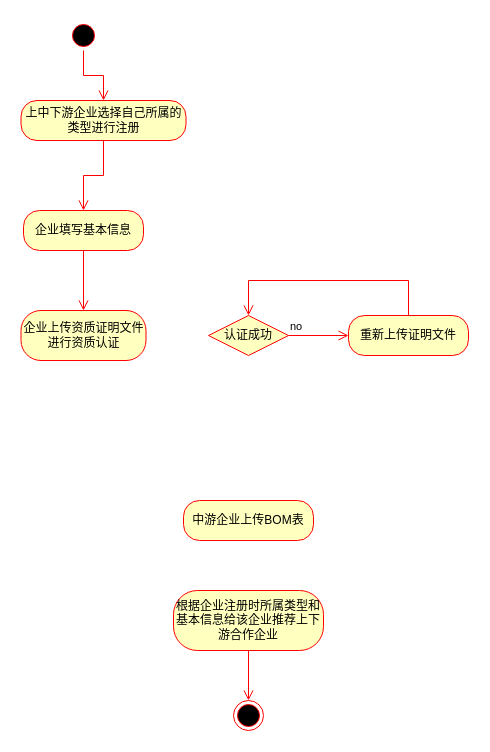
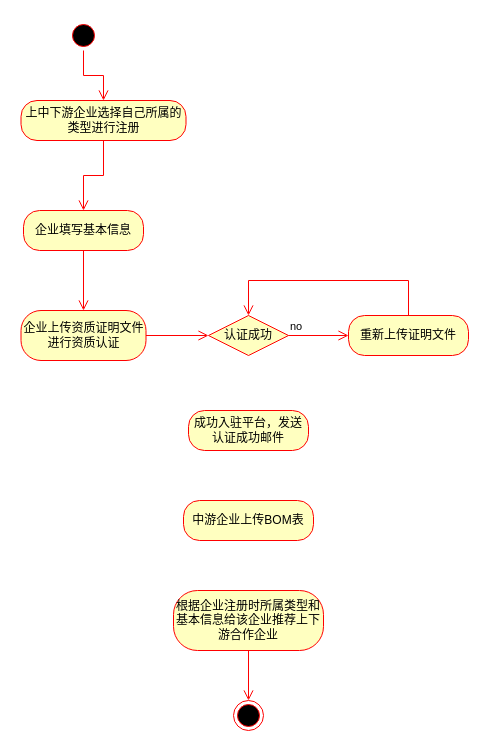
edge "企业上传资质证明文件进行资质认证" -> "认证成功": added
node "成功入驻平台，发送认证成功邮件": added
